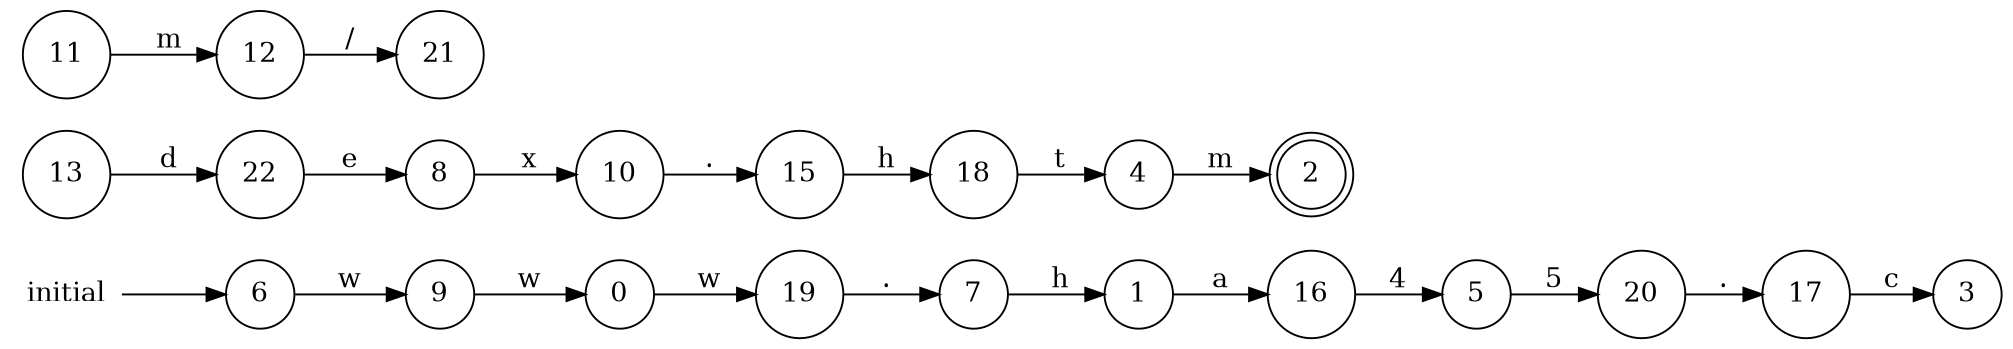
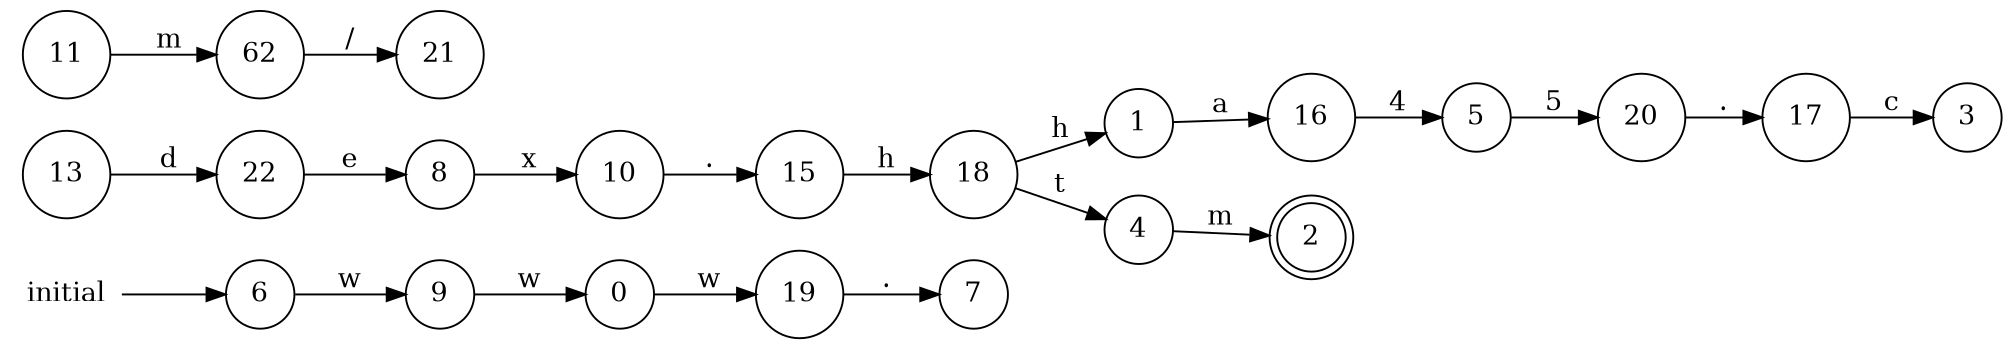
node "12": label "12" -> "62"
edge "7" -> "1": now "18" -> "1"
